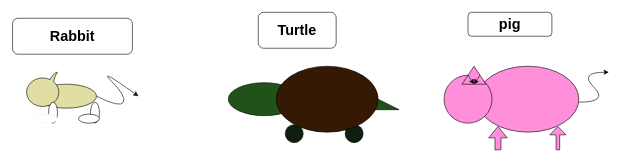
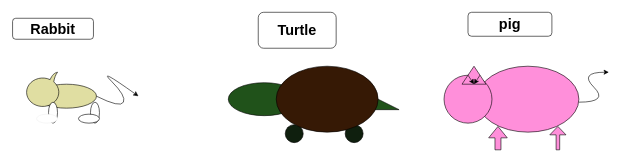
node "Rabbit": size 120x36 -> 81x21
